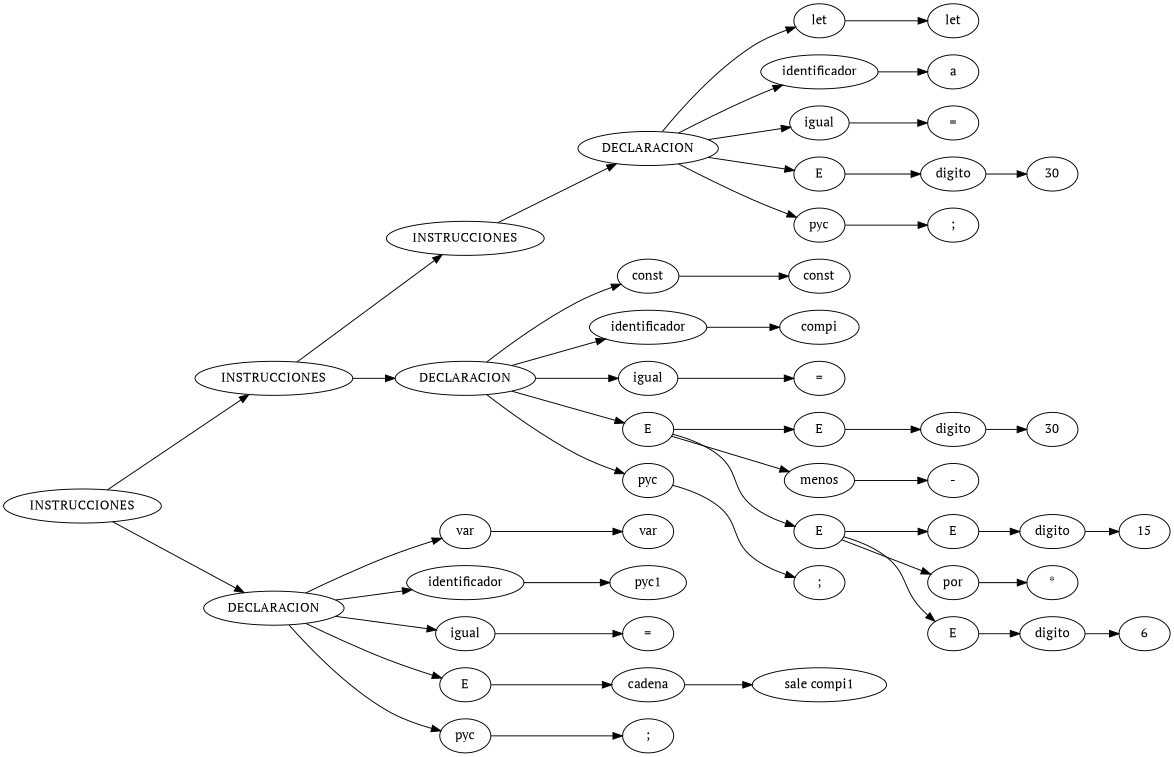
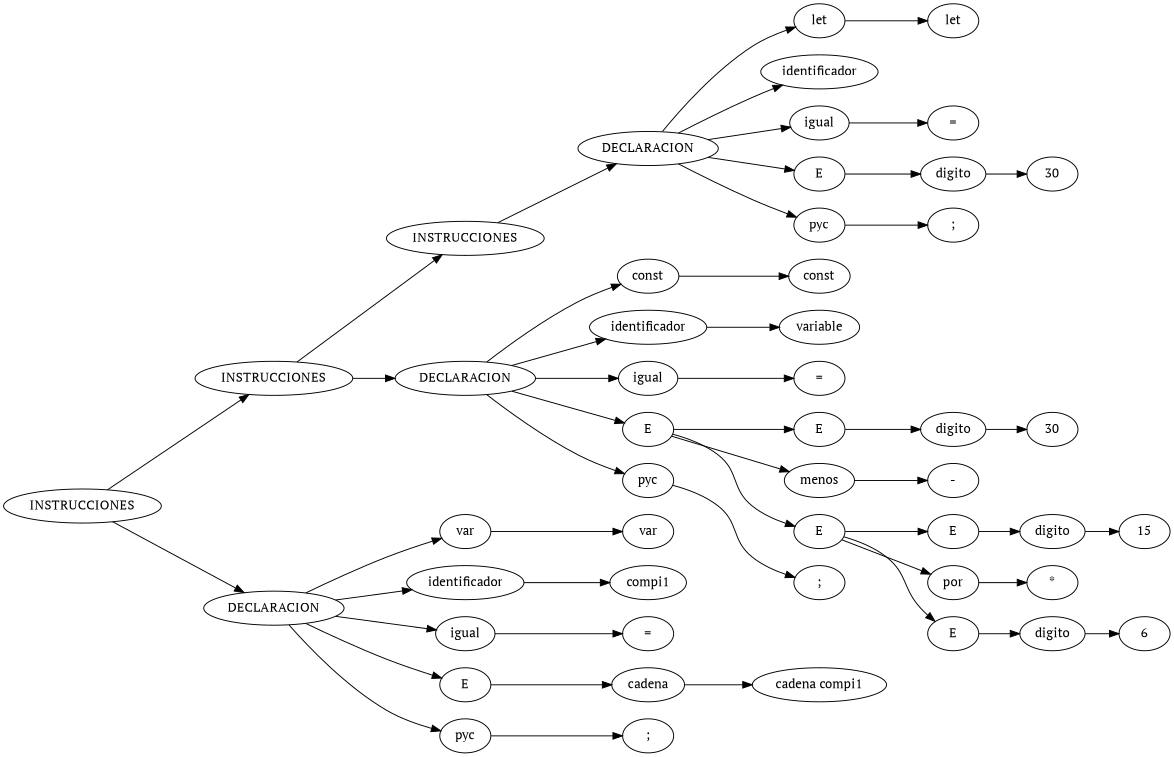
node "a": removed
node "compi": label "compi" -> "variable"
node "pyc1": label "pyc1" -> "compi1"
node "sale compi1": label "sale compi1" -> "cadena compi1"
